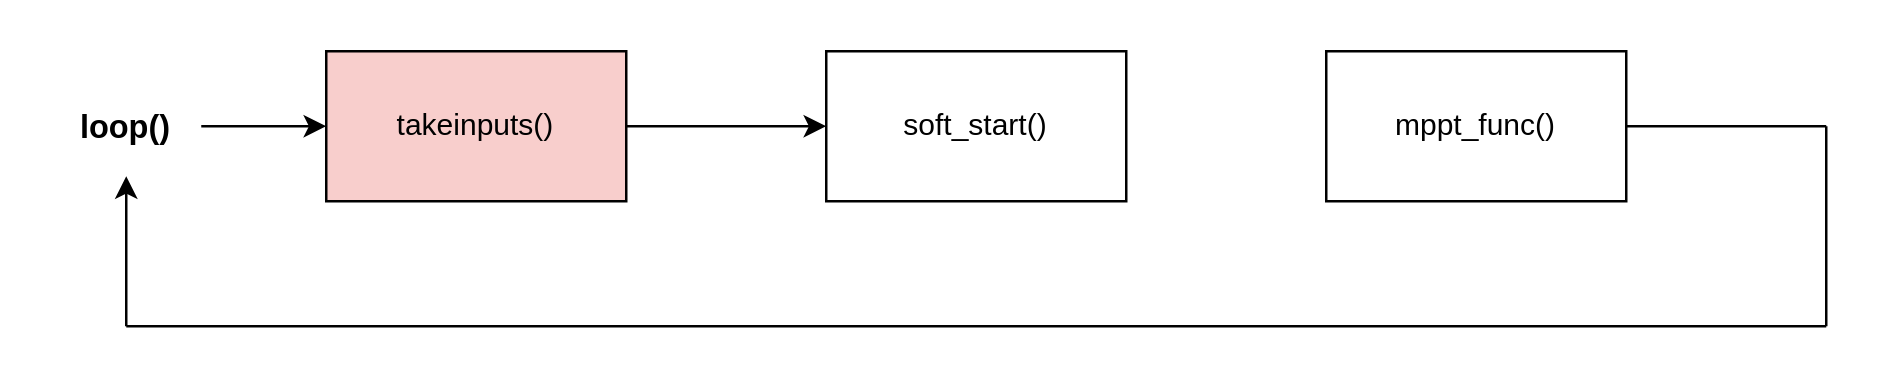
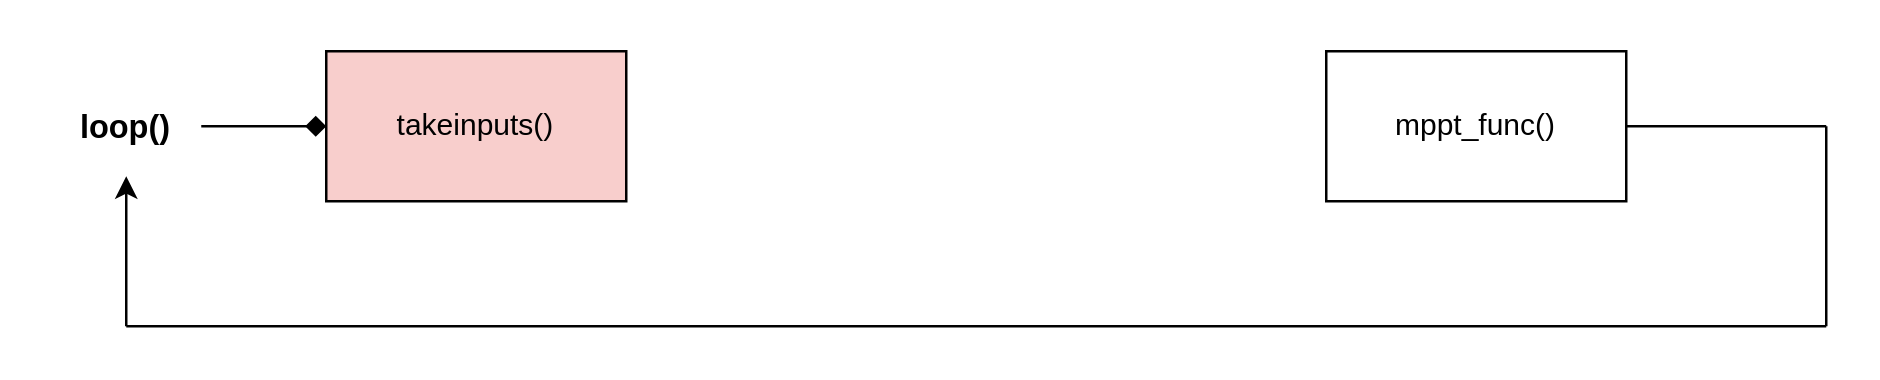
edge "loop()" -> "takeinputs()": arrowhead classic -> diamond
edge "takeinputs()" -> "soft_start()": removed
node "soft_start()": removed
